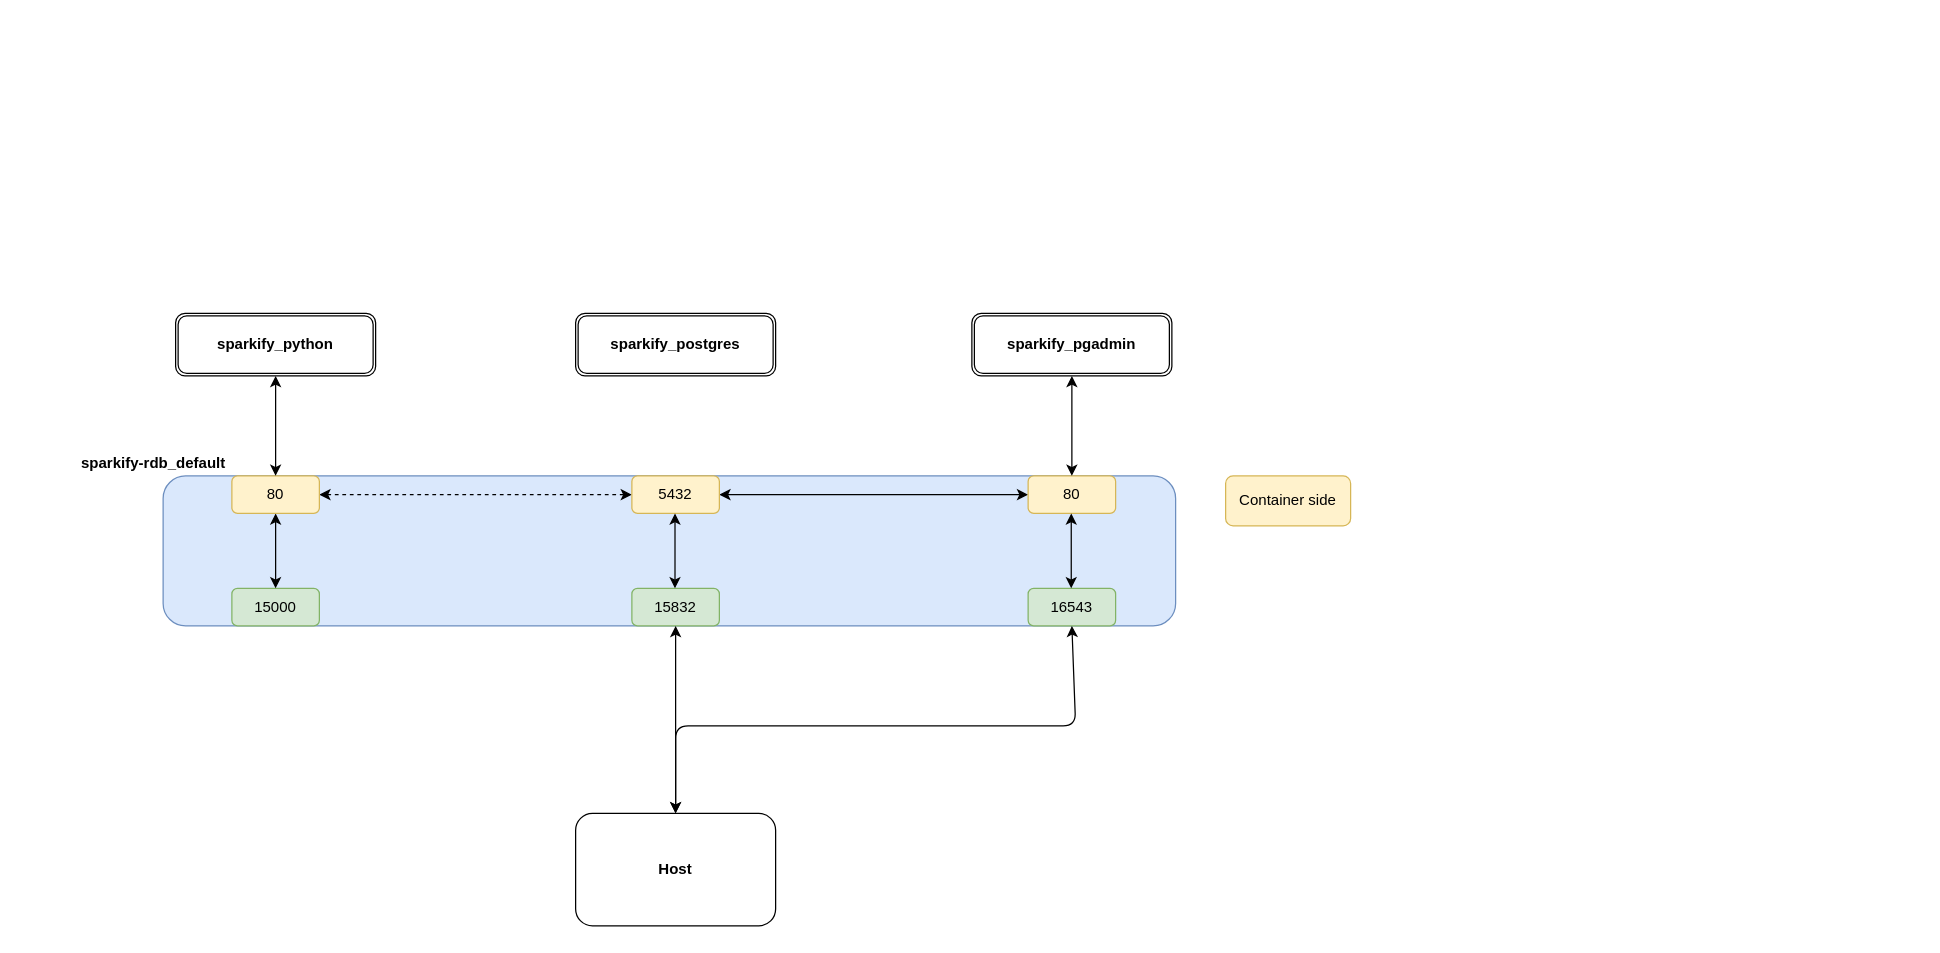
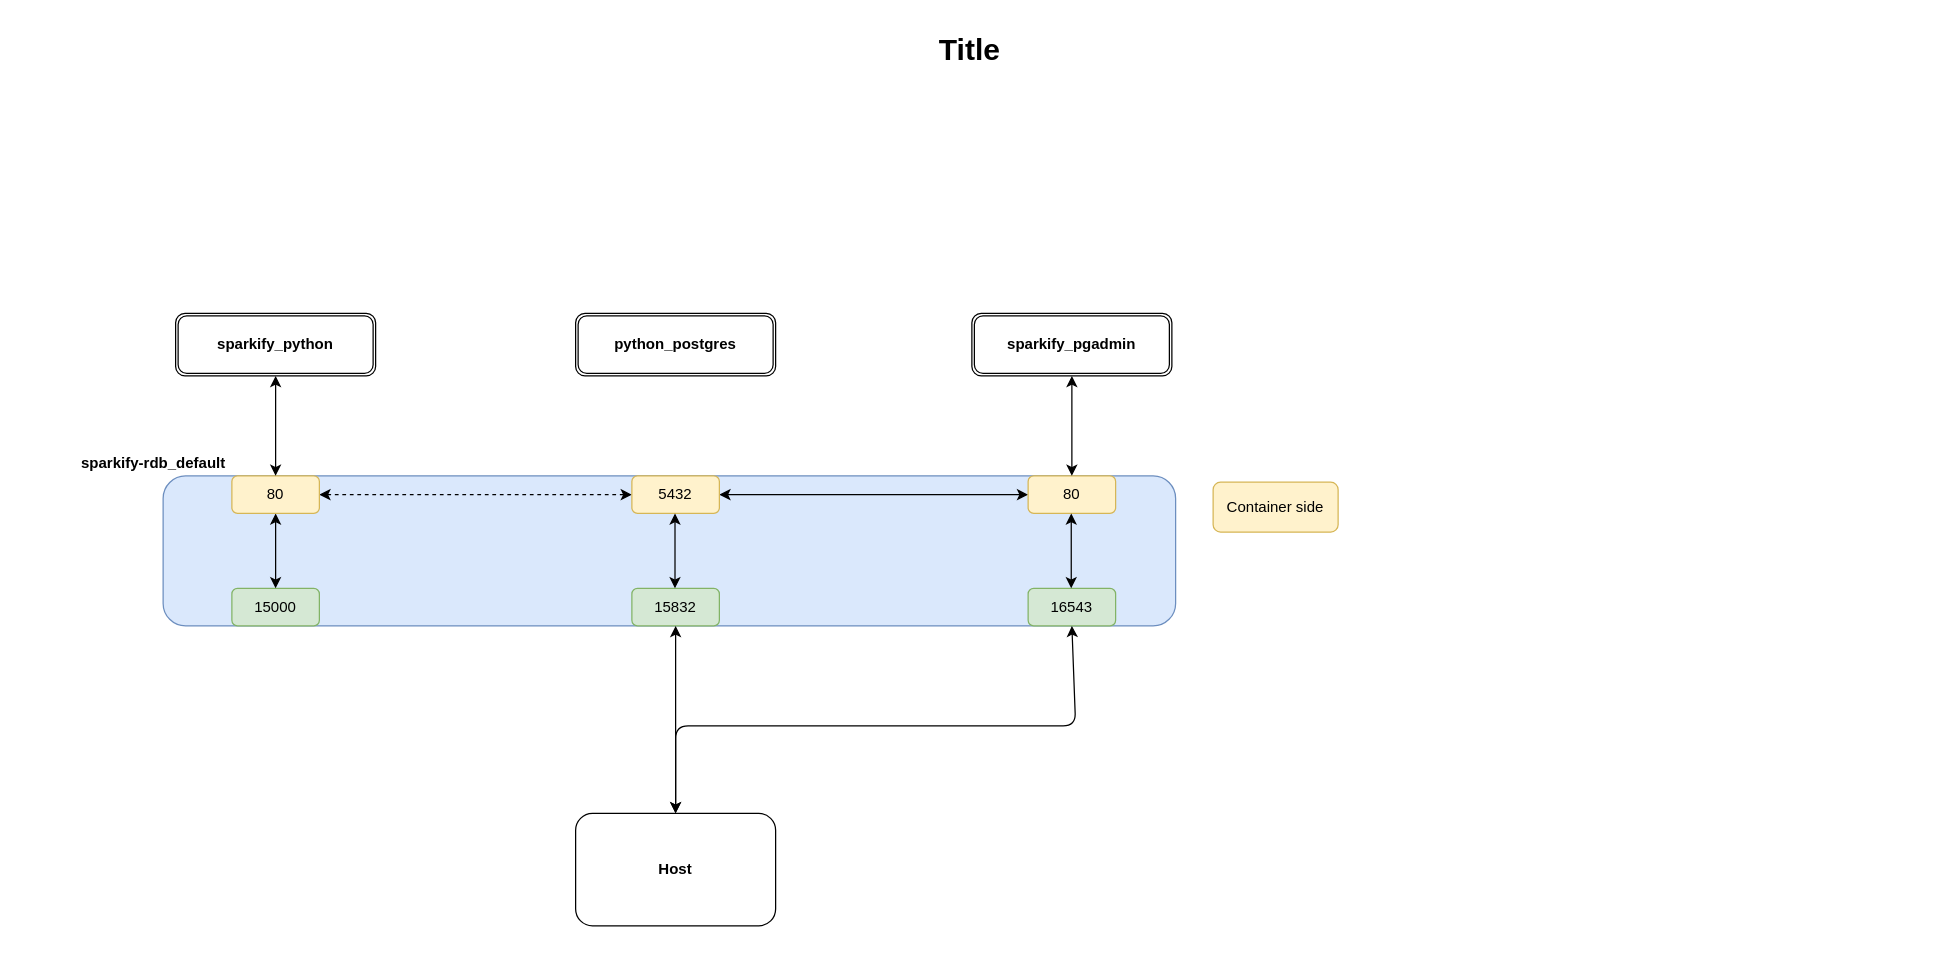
node "Title": added
node "sparkify_postgres": label "sparkify_postgres" -> "python_postgres"
node "Container side": moved (1288, 501) -> (1276, 507)
